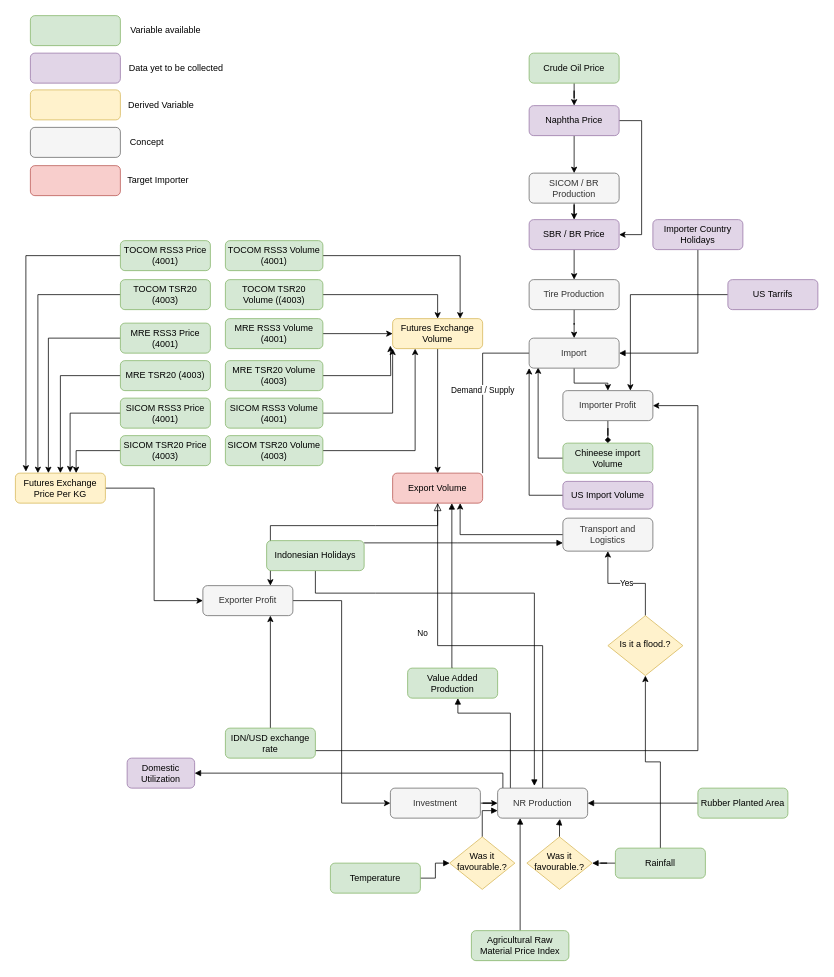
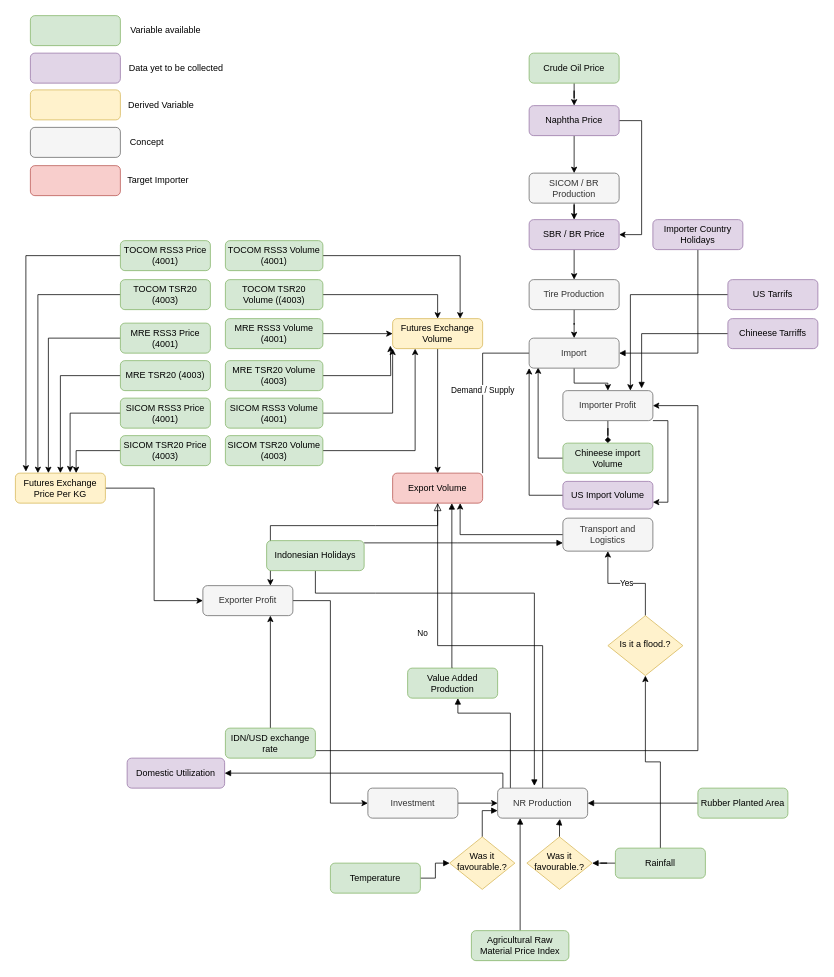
edge "Chineese Tarriffs" -> "Importer Profit": added
node "Chineese Tarriffs": added
edge "Importer Profit" -> "US Import Volume": added
node "Domestic Utilization": size 68x30 -> 98x30
node "Investment": moved (435, 803) -> (413, 803)
